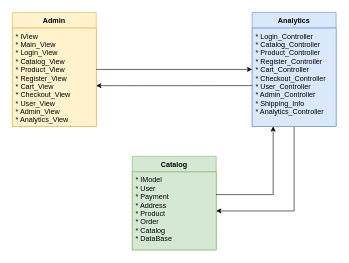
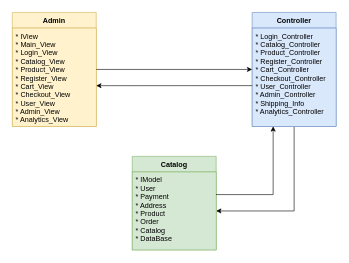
node "Analytics": label "Analytics" -> "Controller"
